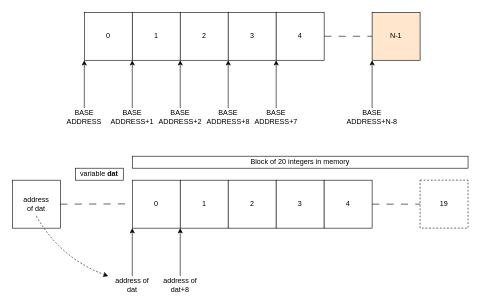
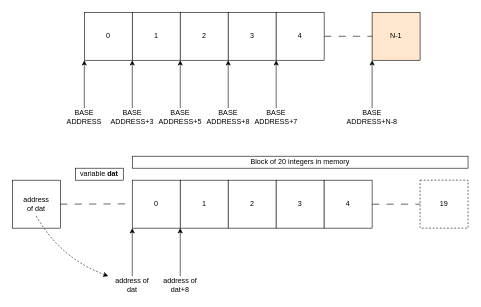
node "BASE ADDRESS+1": label "BASE ADDRESS+1" -> "BASE ADDRESS+3"
node "BASE ADDRESS+2": label "BASE ADDRESS+2" -> "BASE ADDRESS+5"
